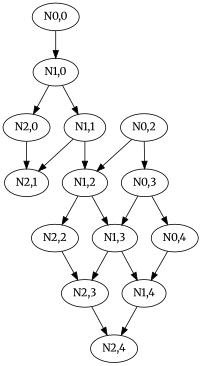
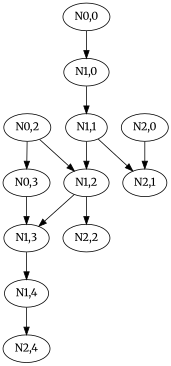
edge "N1,0" -> "N2,0": removed
node "N0,4": removed
node "N2,3": removed
